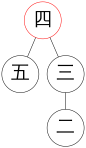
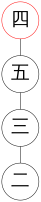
edge "四" -- "三": now "五" -- "三"
